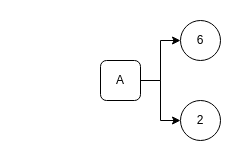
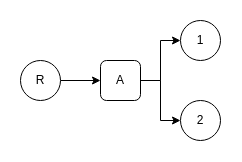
node "6": label "6" -> "1"
node "R": added
edge "R" -> "A": added
